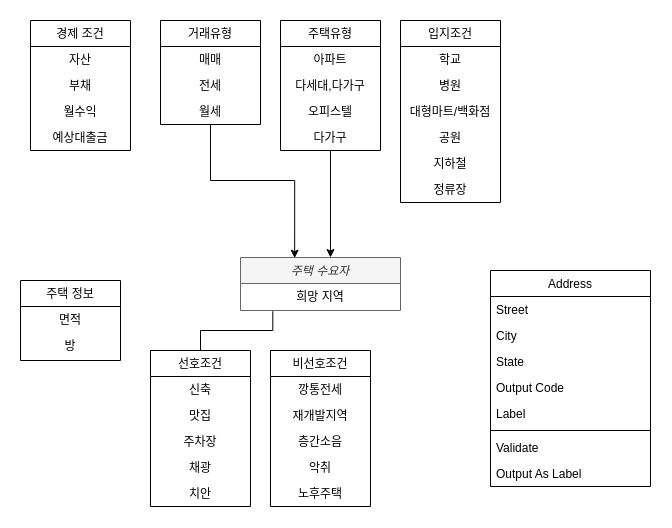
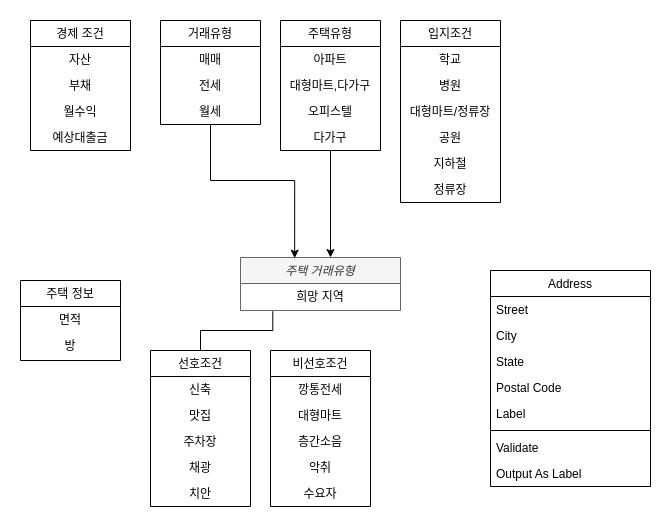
node "다세대,다가구": label "다세대,다가구" -> "대형마트,다가구"
node "대형마트/백화점": label "대형마트/백화점" -> "대형마트/정류장"
node "주택 수요자": label "주택 수요자" -> "주택 거래유형"
node "Output Code": label "Output Code" -> "Postal Code"
node "재개발지역": label "재개발지역" -> "대형마트"
node "노후주택": label "노후주택" -> "수요자"
